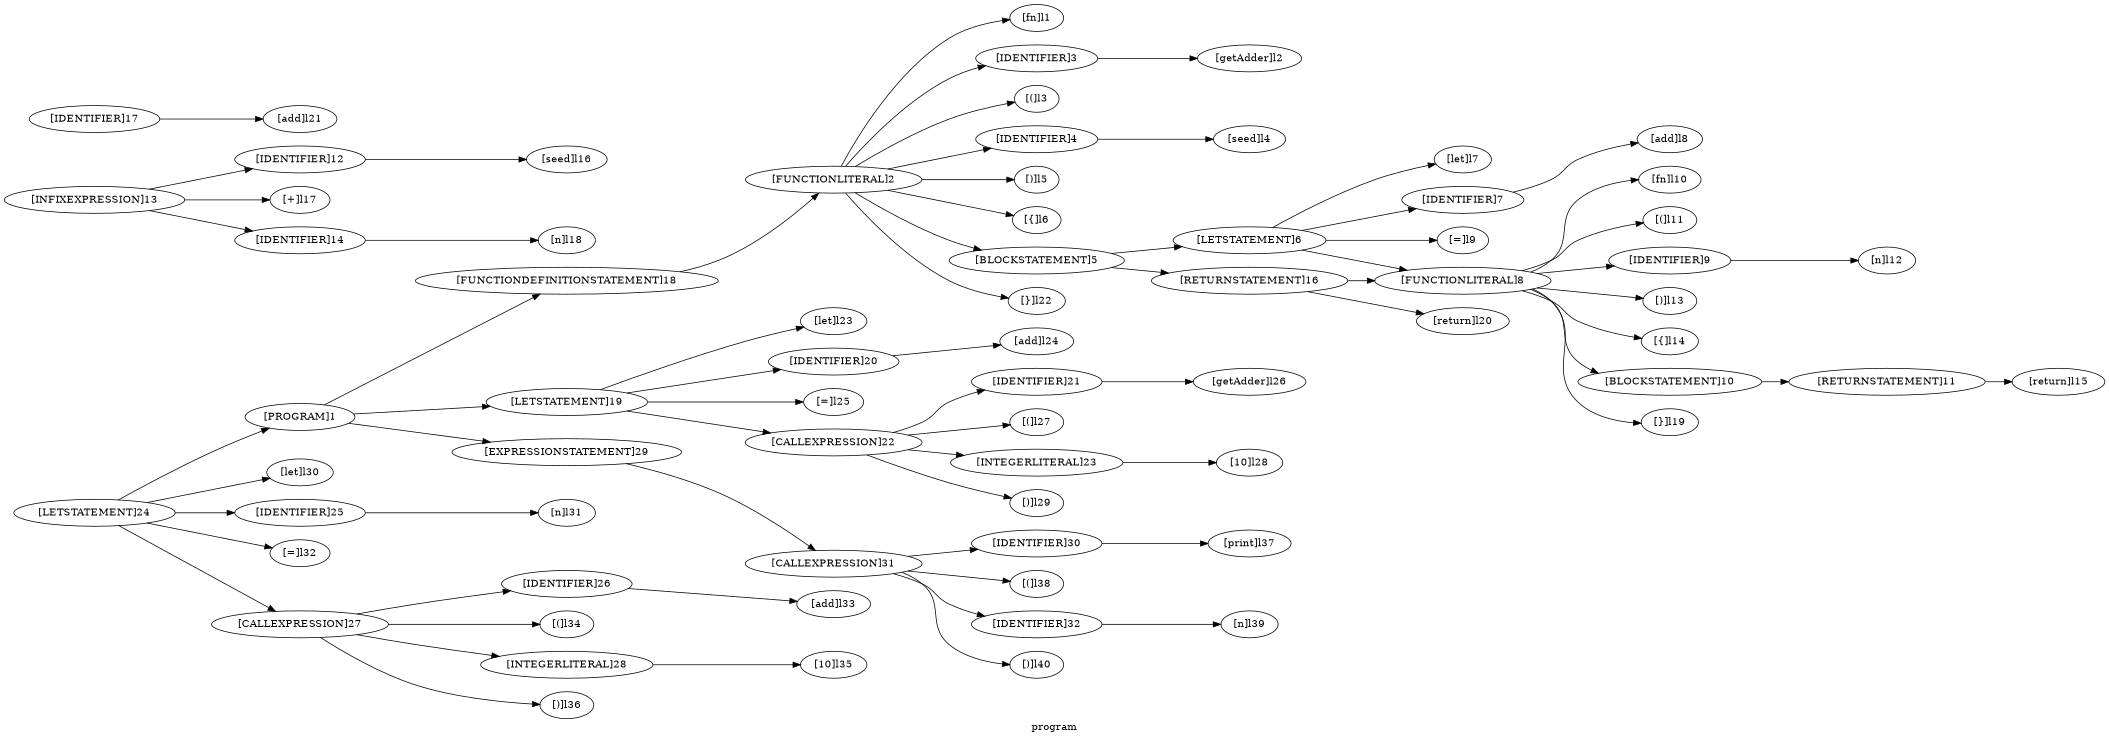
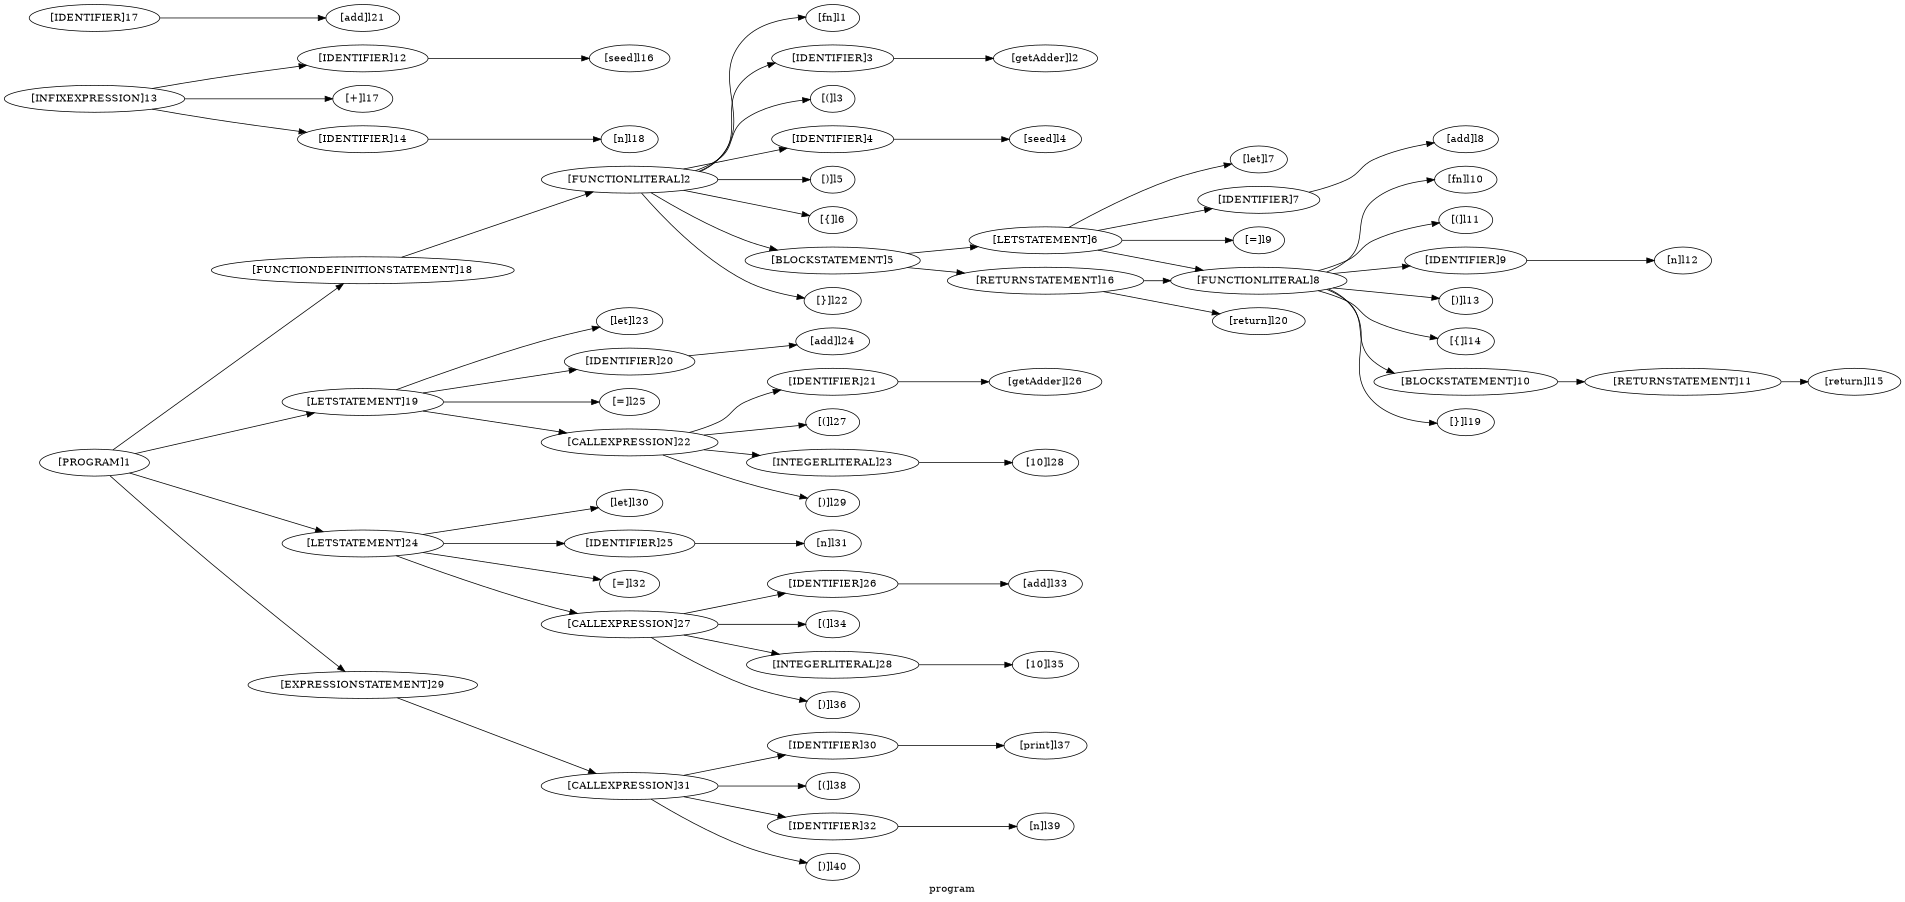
edge "[LETSTATEMENT]24" -> "[PROGRAM]1": reversed
